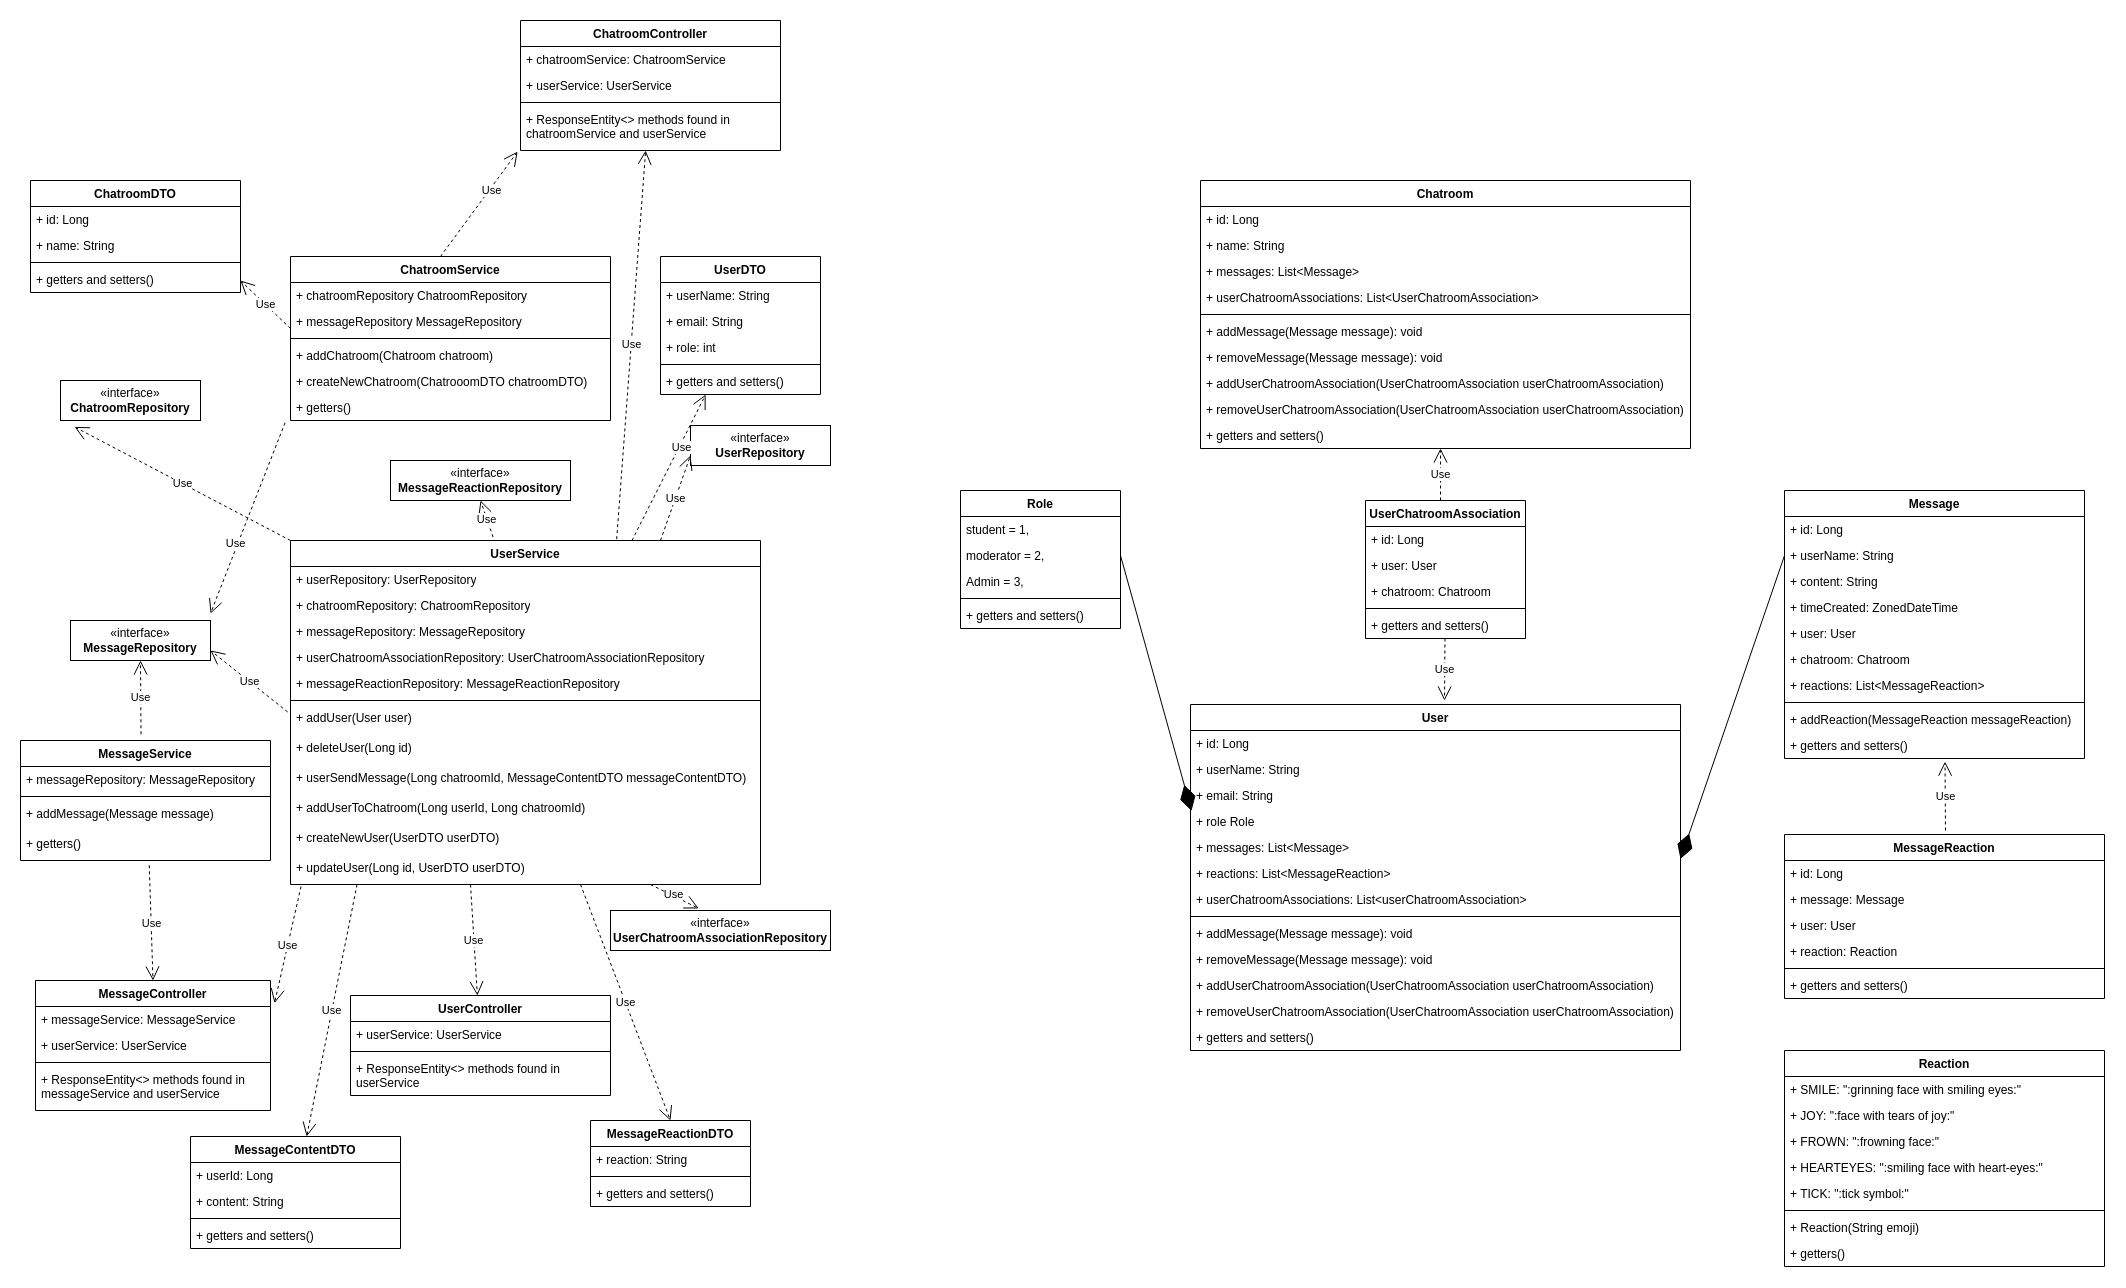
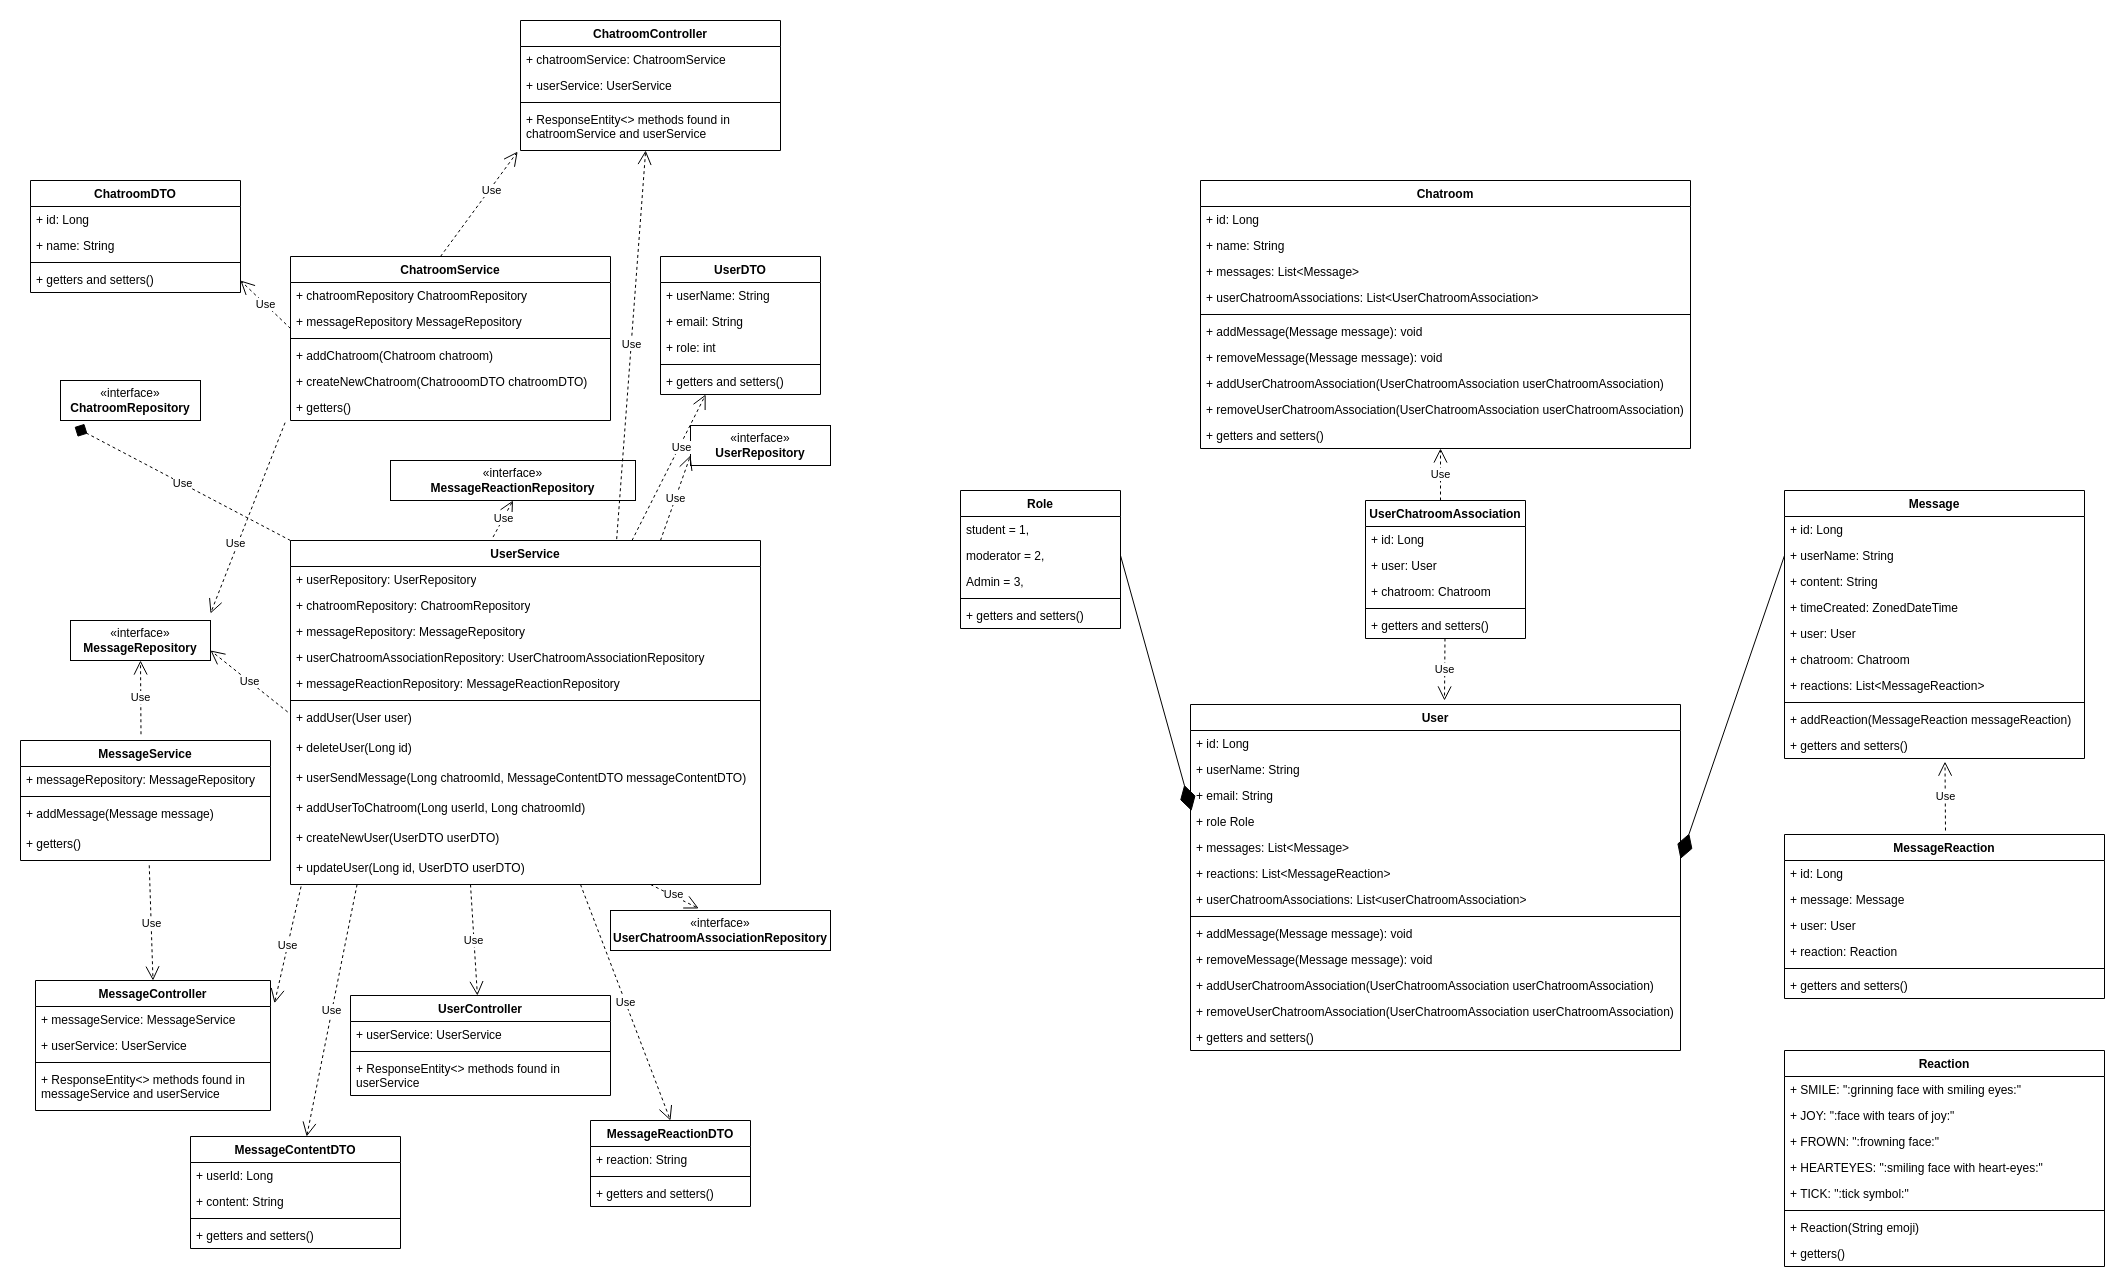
edge "UserService" -> "«interface» ChatroomRepository": arrowhead open -> diamond
node "«interface» MessageReactionRepository": size 180x40 -> 245x40
